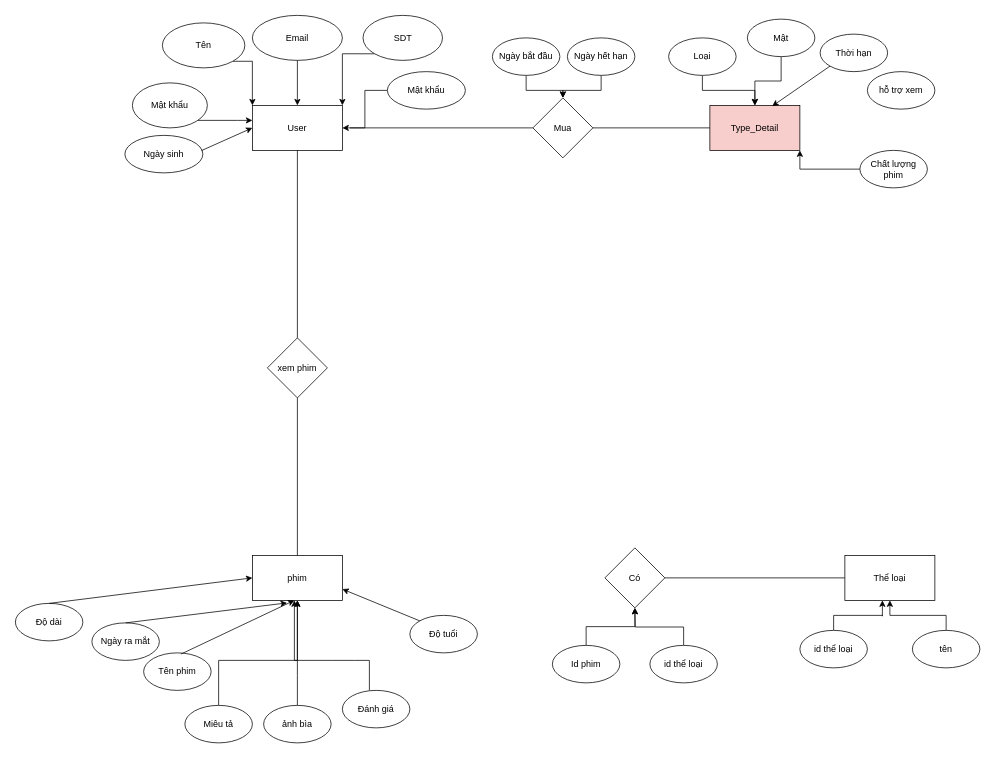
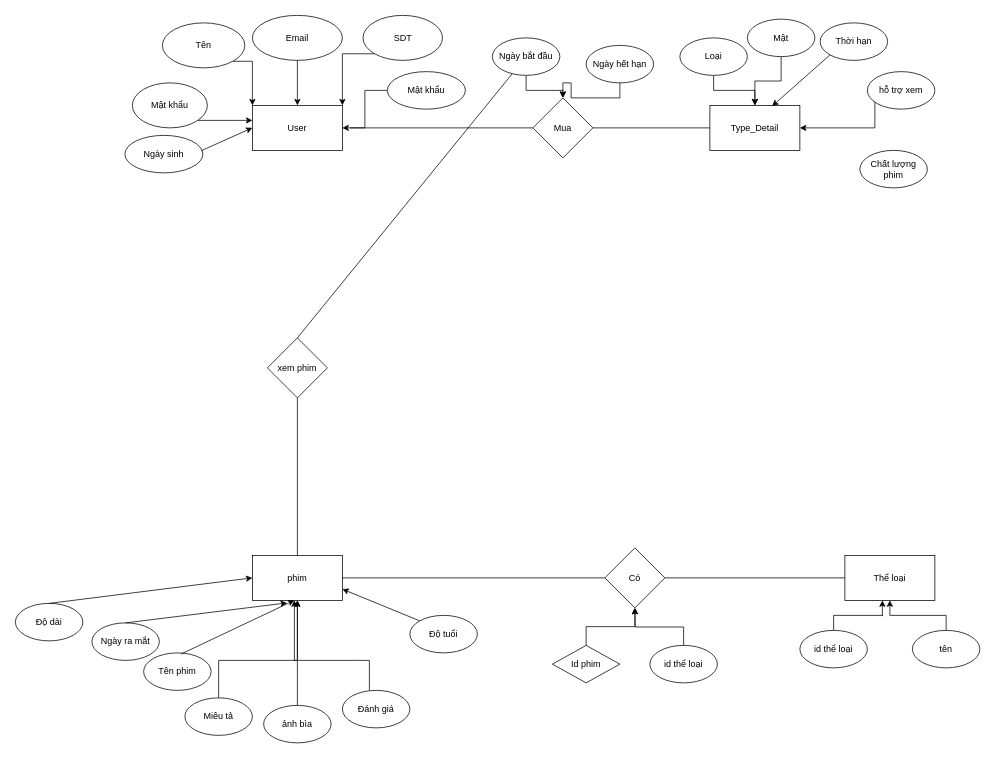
node "Thời hạn": moved (854, 53) -> (854, 42)
node "Ngày hết hạn": moved (601, 57) -> (620, 64)
node "Loại": moved (702, 57) -> (714, 57)
node "Type_Detail": fillcolor #f8cecc -> #ffffff
edge "hỗ trợ xem" -> "Type_Detail": added
edge "Chất lượng phim" -> "Type_Detail": removed
edge "User" -- "xem phim": now "Ngày bắt đầu" -- "xem phim"
edge "phim" -- "Có": added
node "Id phim": shape ellipse -> diamond
node "Miêu tả": moved (219, 724) -> (219, 717)
